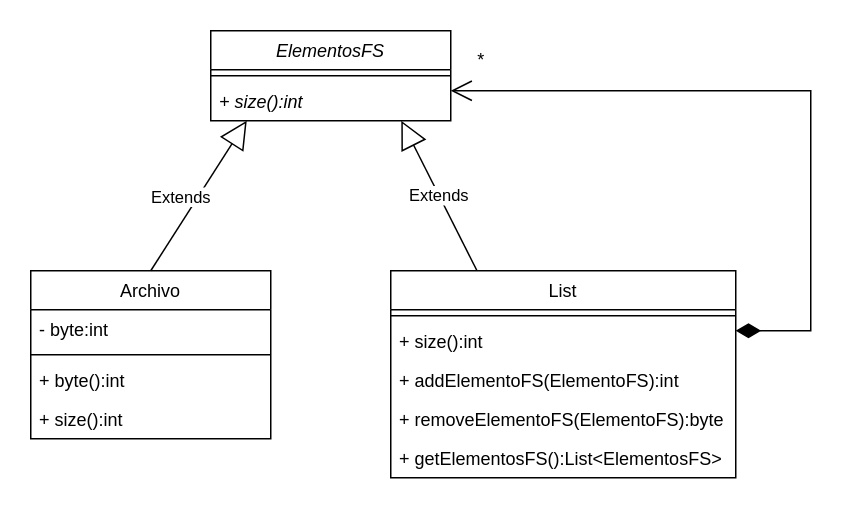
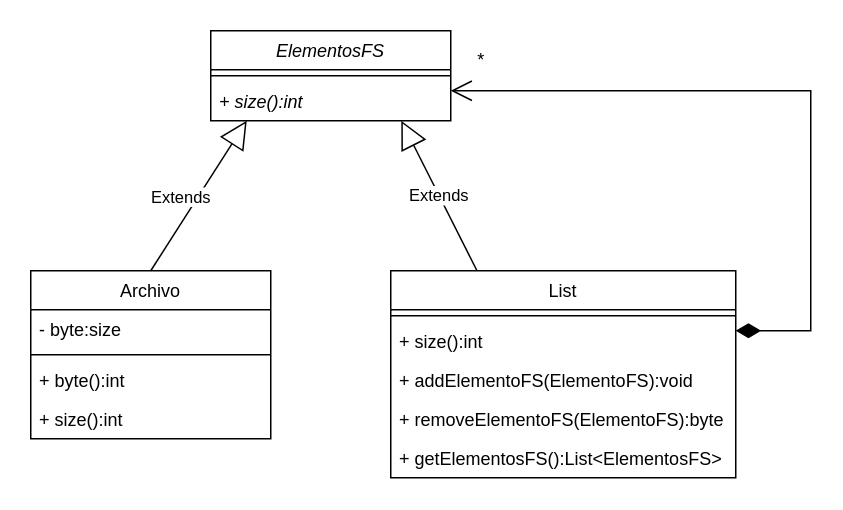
node "- byte:int": label "- byte:int" -> "- byte:size"
node "+ addElementoFS(ElementoFS):int": label "+ addElementoFS(ElementoFS):int" -> "+ addElementoFS(ElementoFS):void"
